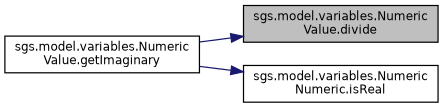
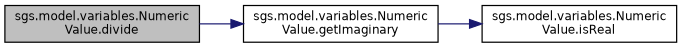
edge "sgs.model.variables.Numeric Value.getImaginary" -> "sgs.model.variables.Numeric Value.divide": reversed
node "sgs.model.variables.Numeric Numeric.isReal": label "sgs.model.variables.Numeric Numeric.isReal" -> "sgs.model.variables.Numeric Value.isReal"
